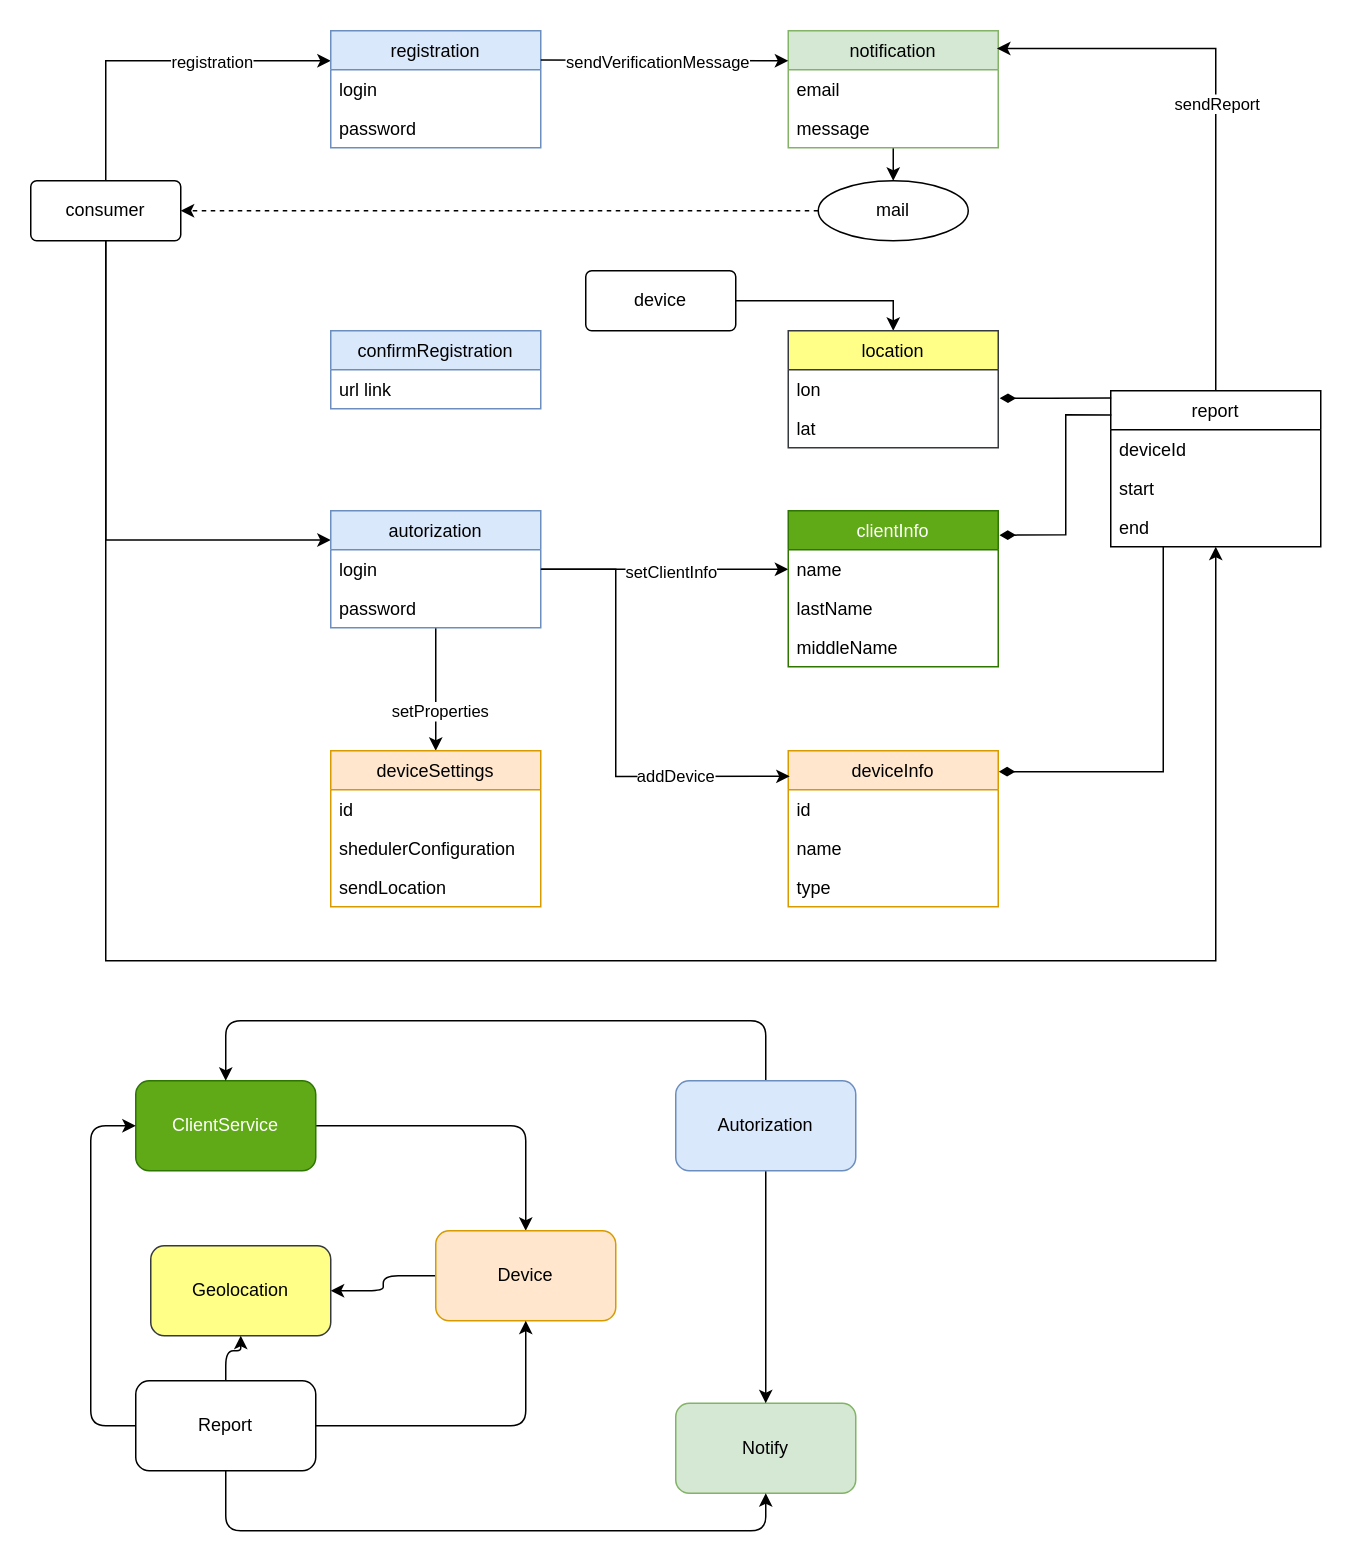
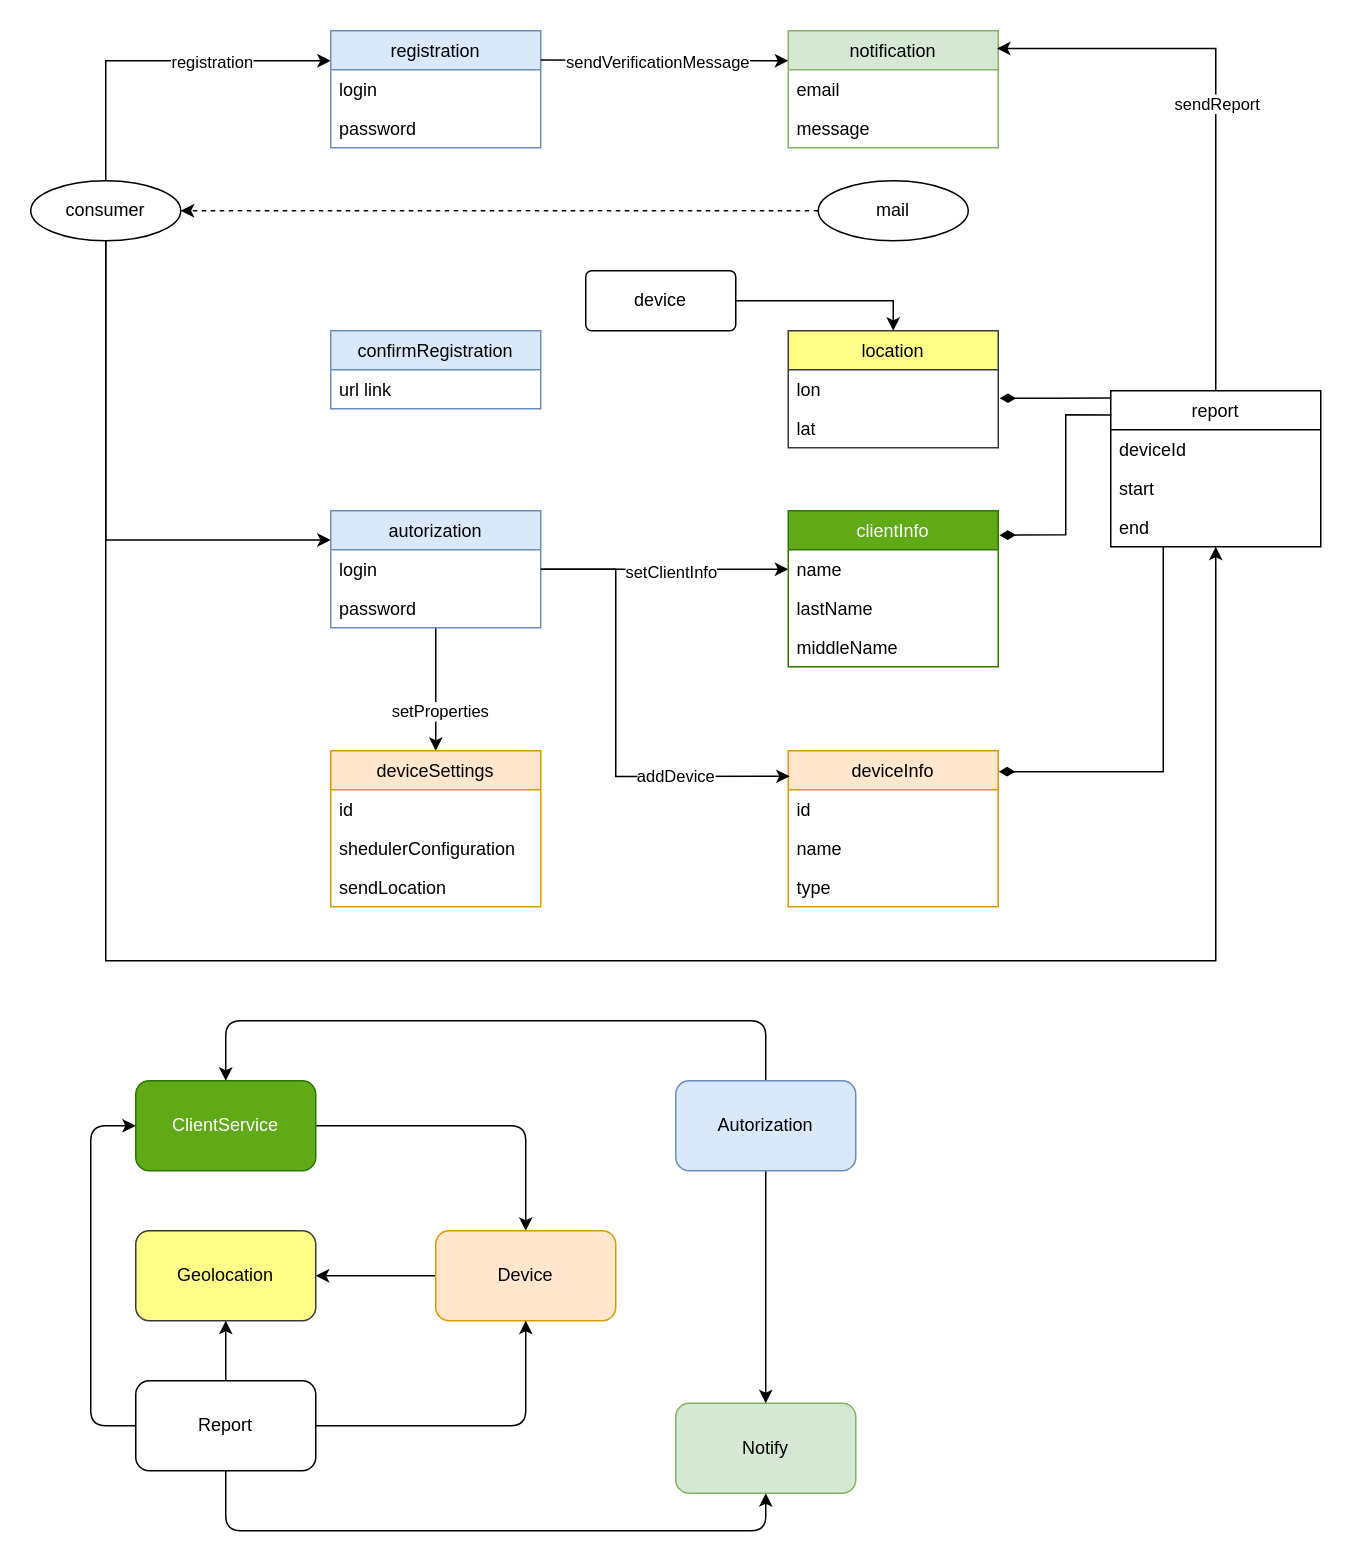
edge "notification" -> "mail": removed
node "consumer": shape rounded rectangle -> ellipse
node "Geolocation": moved (241, 1291) -> (226, 1276)
